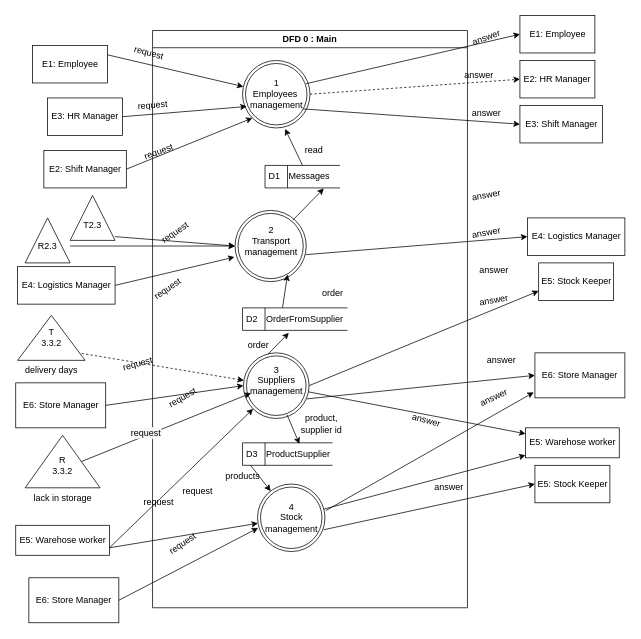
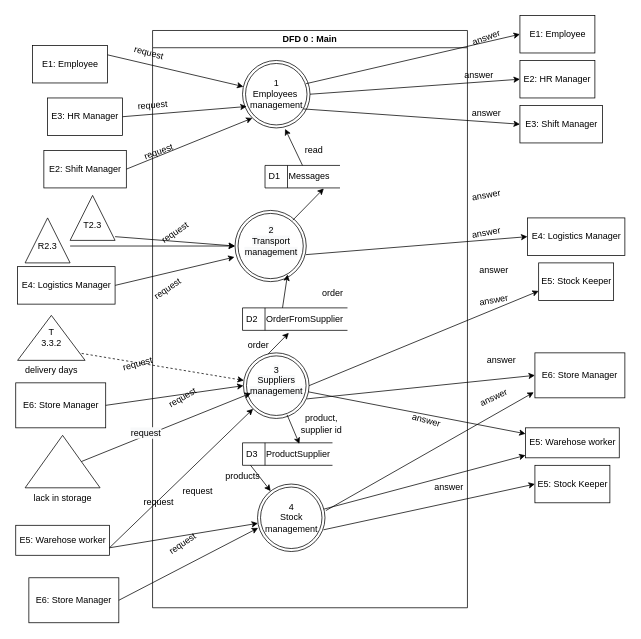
edge "1 Employees management" -> "E2: HR Manager": style dashed -> solid
node "R 3.3.2": removed
